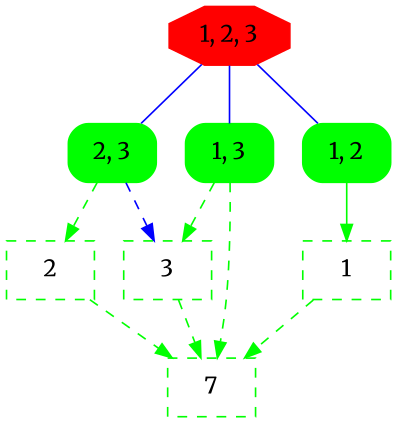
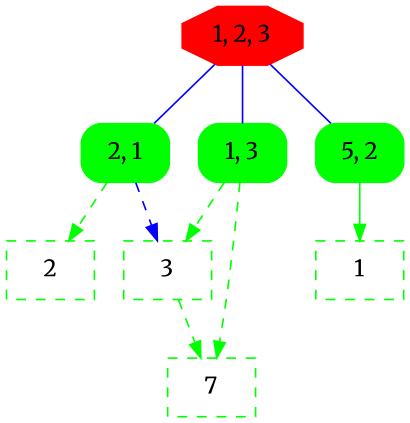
node "2, 3": label "2, 3" -> "2, 1"
node "1, 2": label "1, 2" -> "5, 2"
edge "2" -> "7": removed
edge "1" -> "7": removed
